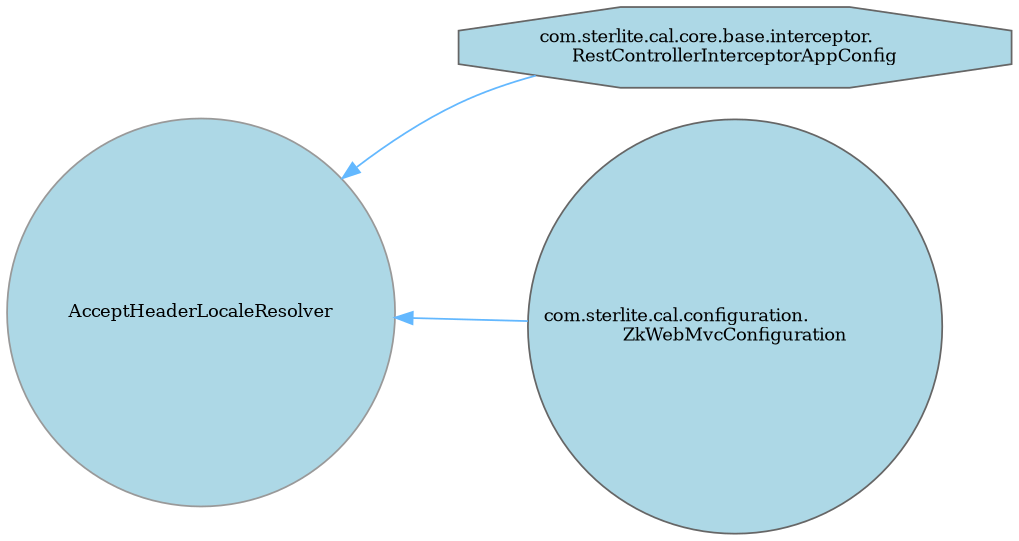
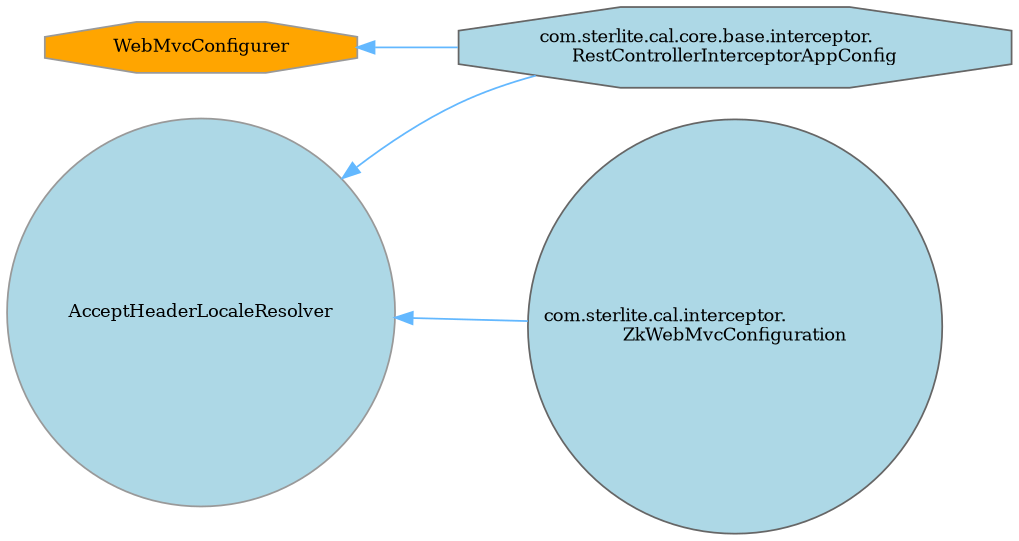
node "WebMvcConfigurer": added
node "com.sterlite.cal.configuration. ZkWebMvcConfiguration": label "com.sterlite.cal.configuration. ZkWebMvcConfiguration" -> "com.sterlite.cal.interceptor. ZkWebMvcConfiguration"
